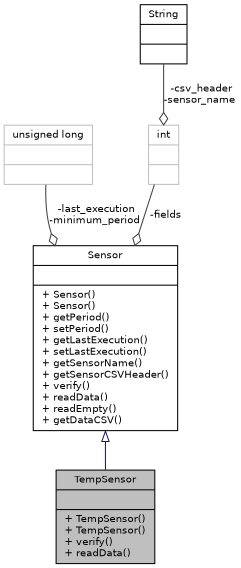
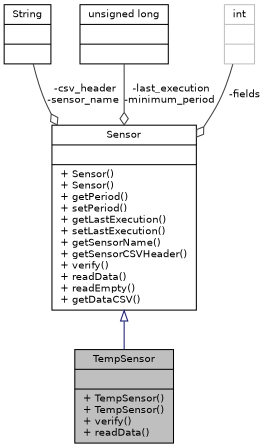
edge "String" -> "int": now "String" -> "Sensor"
node "unsigned long": color grey75 -> black
